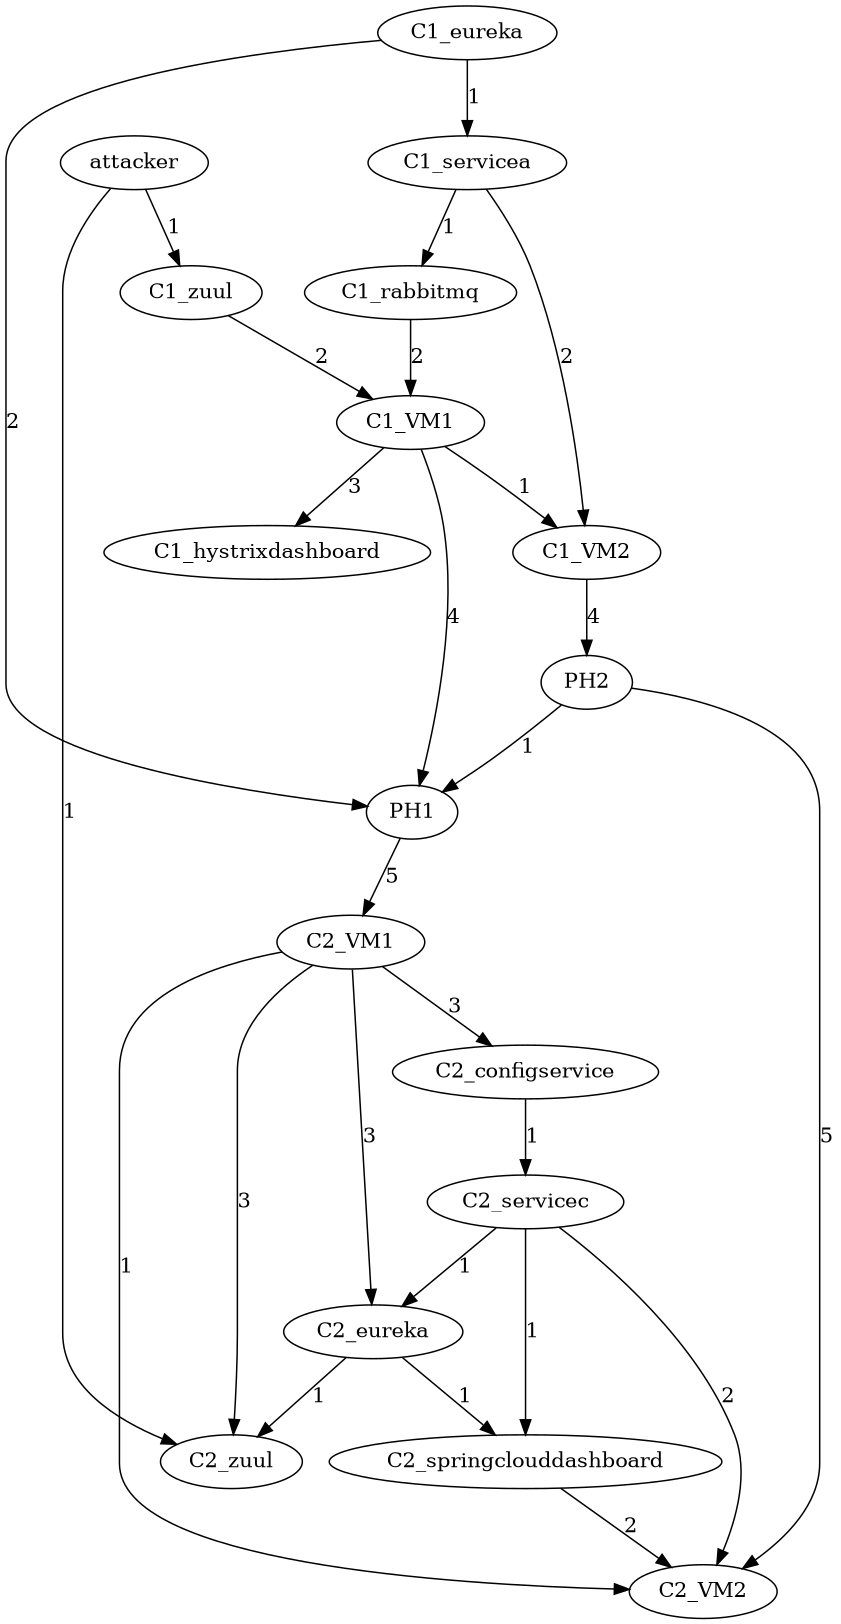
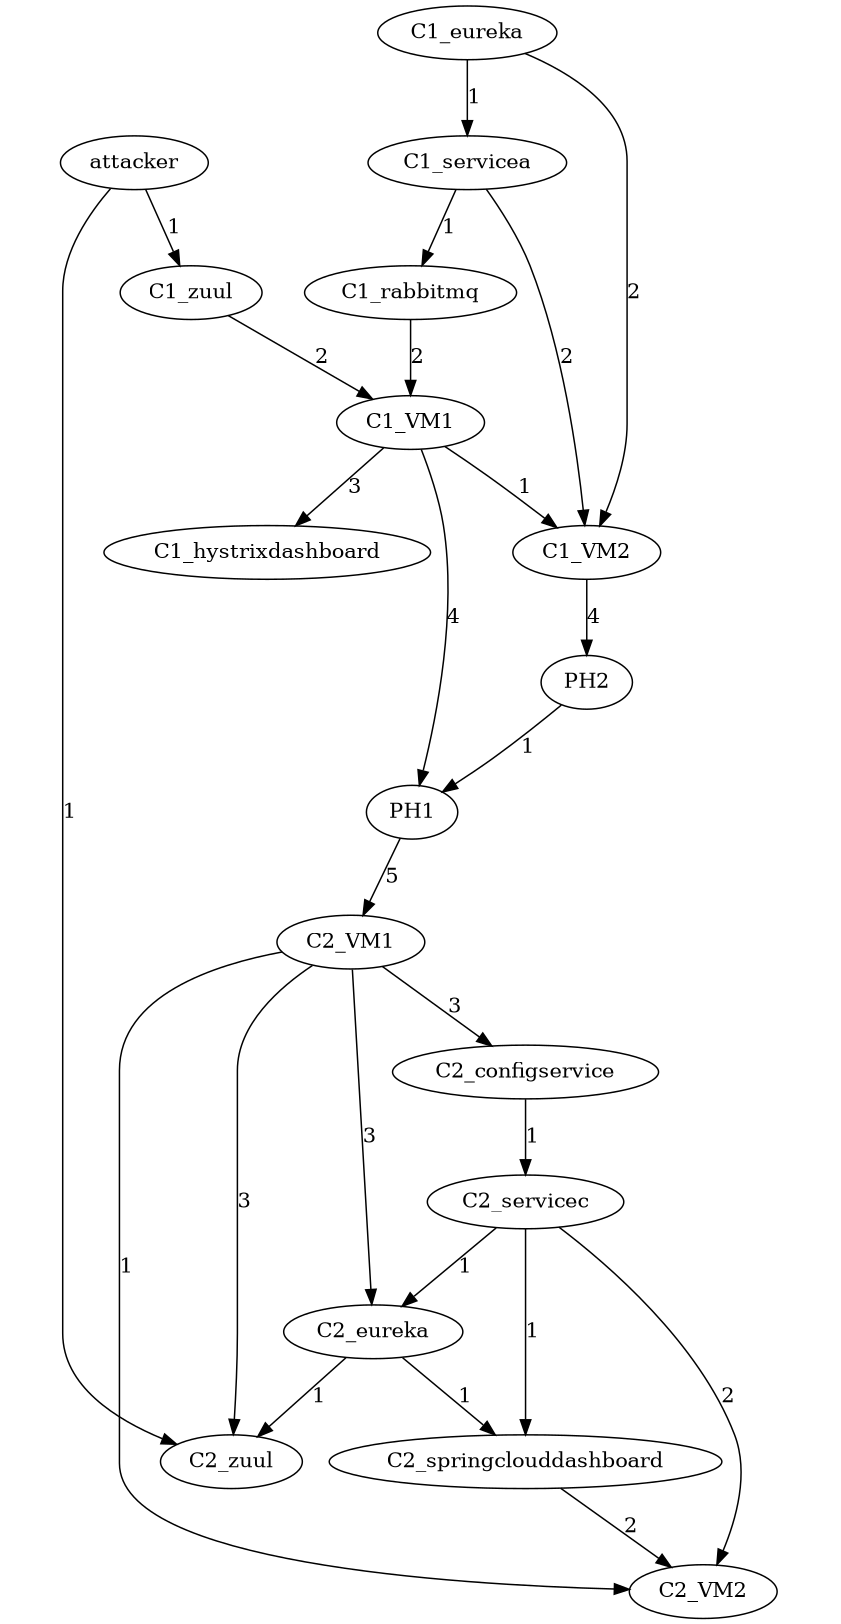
edge "C1_eureka" -> "PH1": now "C1_eureka" -> "C1_VM2"
edge "PH2" -> "C2_VM2": removed, label "5"
